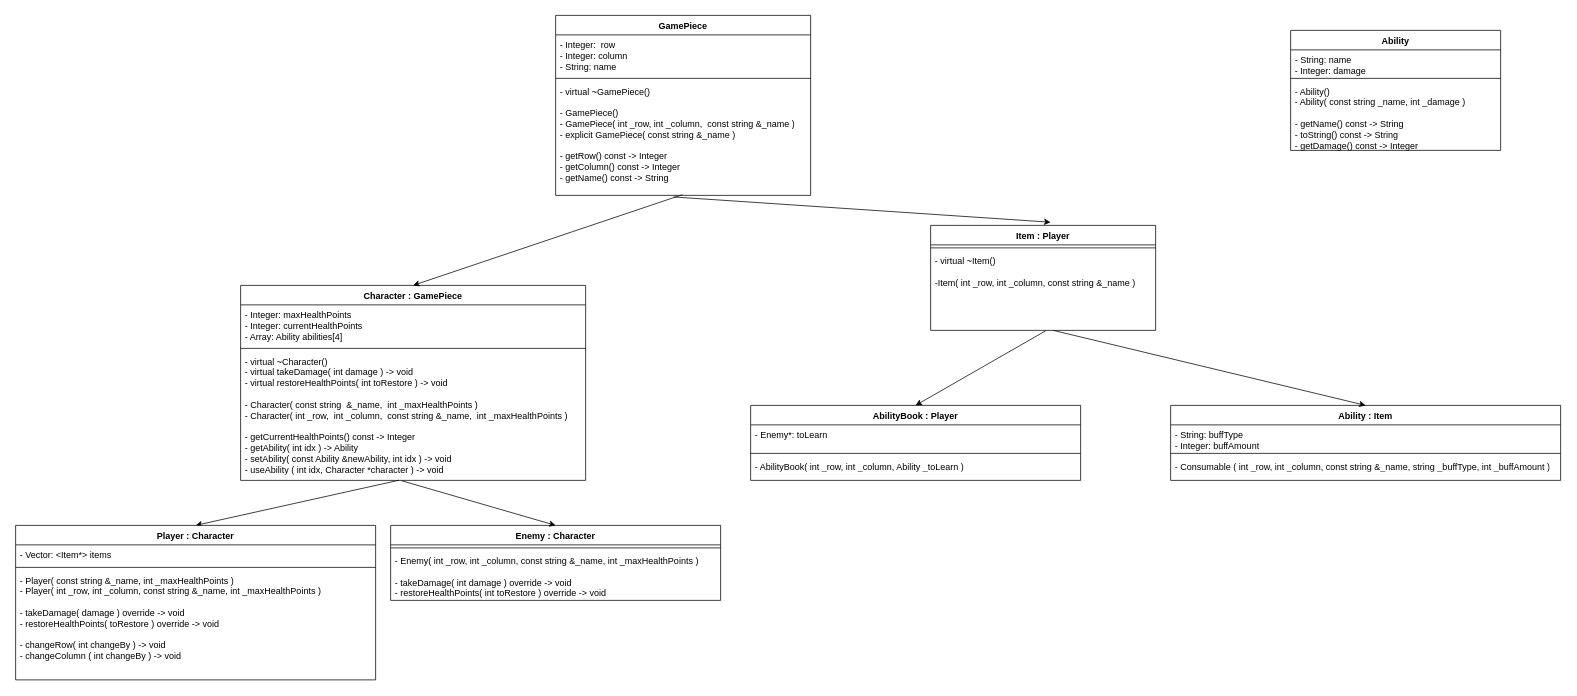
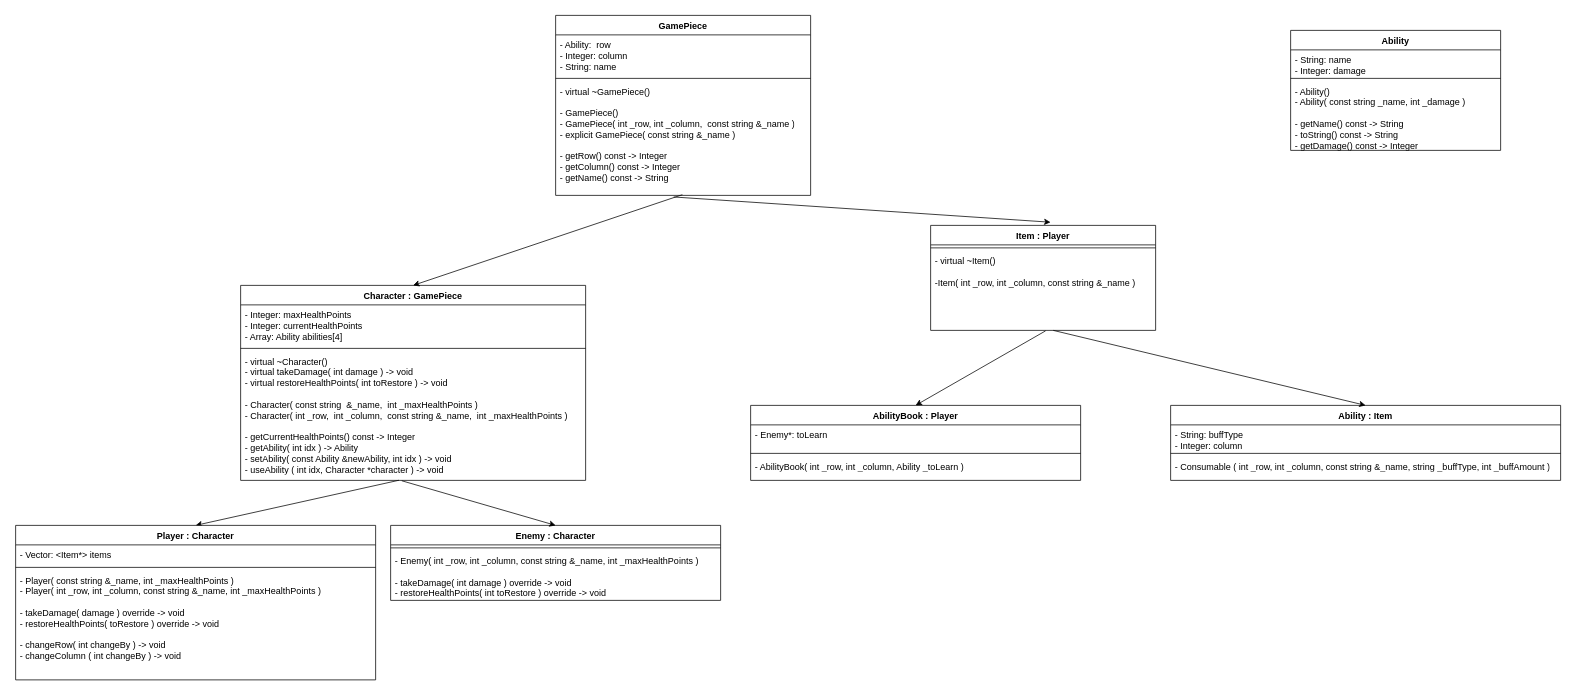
node "- Integer: row - Integer: column - String: name": label "- Integer: row - Integer: column - String: name" -> "- Ability: row - Integer: column - String: name"
node "- String: buffType - Integer: buffAmount": label "- String: buffType - Integer: buffAmount" -> "- String: buffType - Integer: column"
